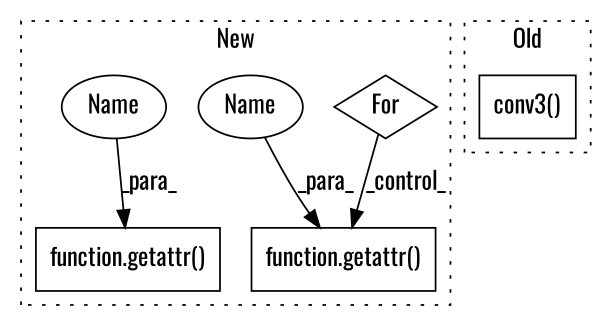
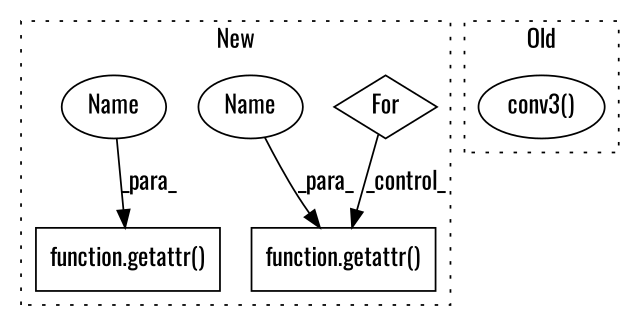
node "conv3()": shape box -> ellipse
